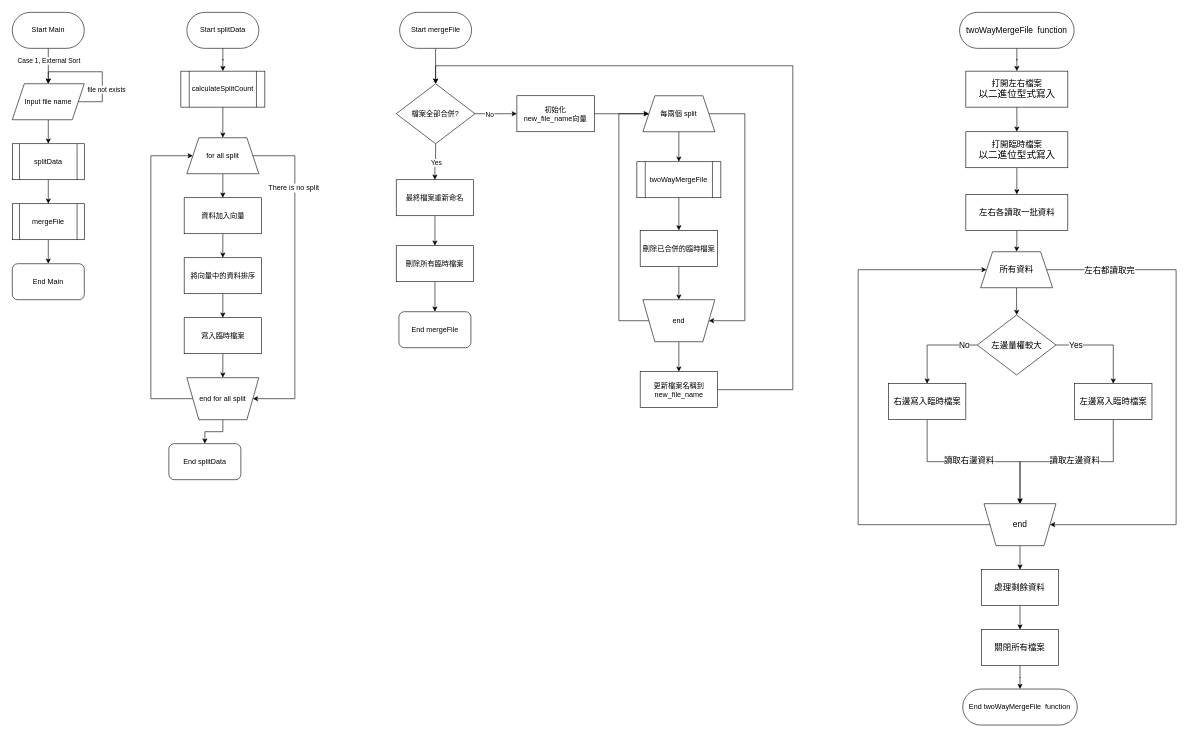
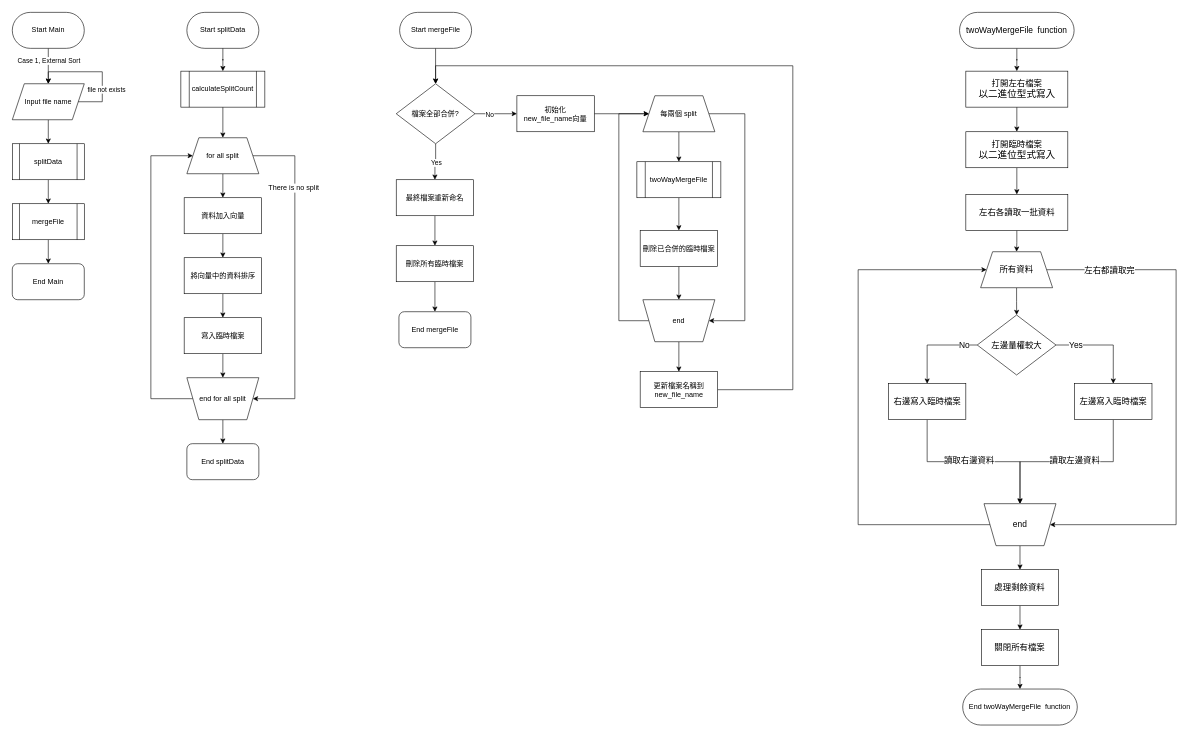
node "End splitData": moved (205, 462) -> (223, 462)
